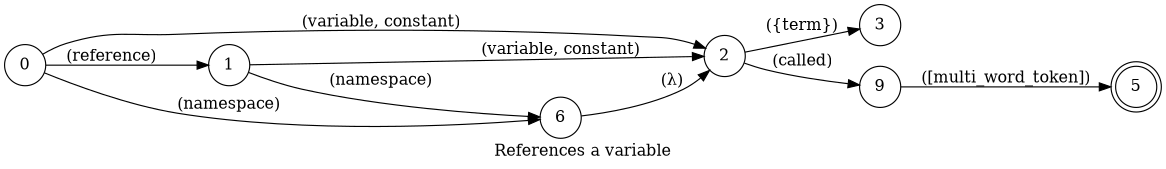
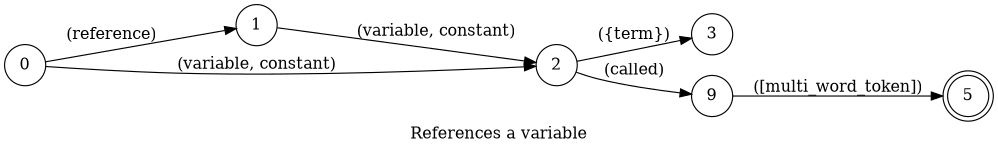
node "6": removed
